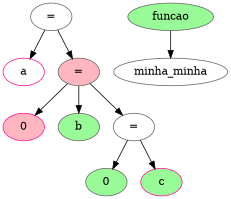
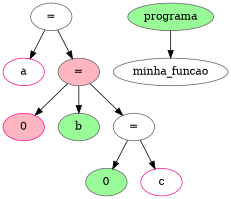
node "funcao": label "funcao" -> "programa"
node "minha_minha": label "minha_minha" -> "minha_funcao"
node "c": fillcolor palegreen -> white
